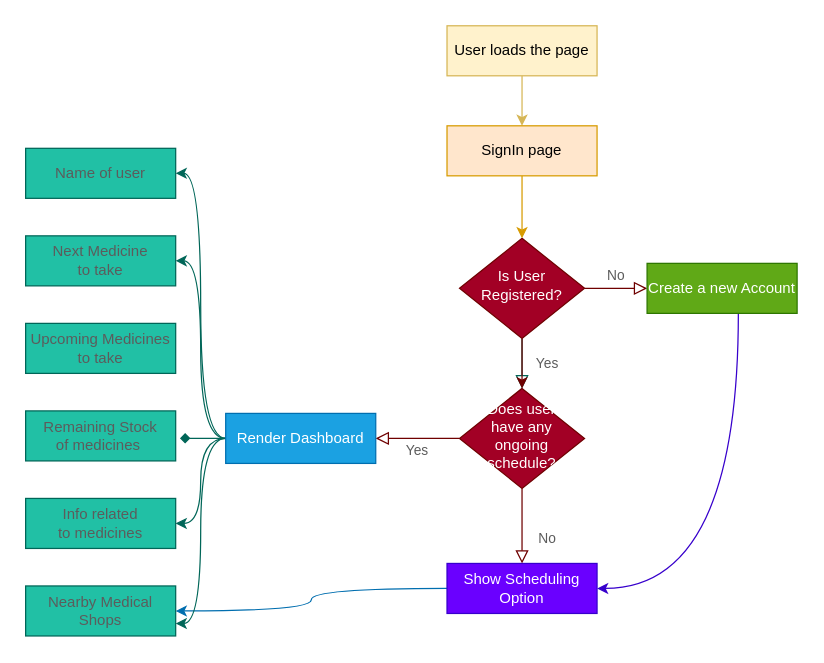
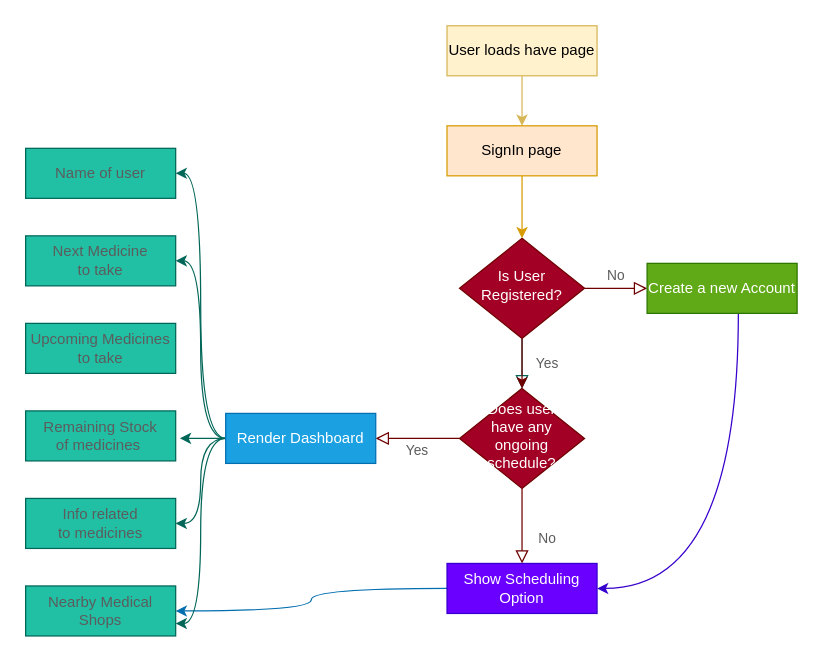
node "User loads the page": label "User loads the page" -> "User loads have page"
edge "Render Dashboard" -> "Remaining Stock of medicines": arrowhead diamond -> classic
